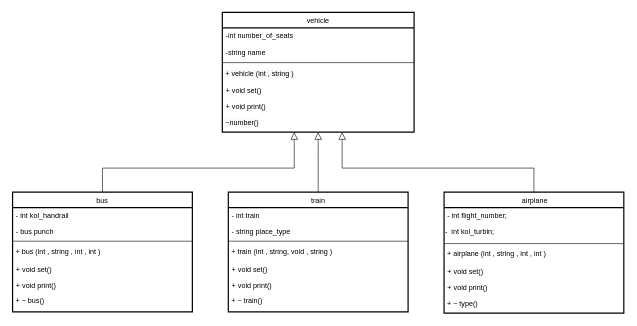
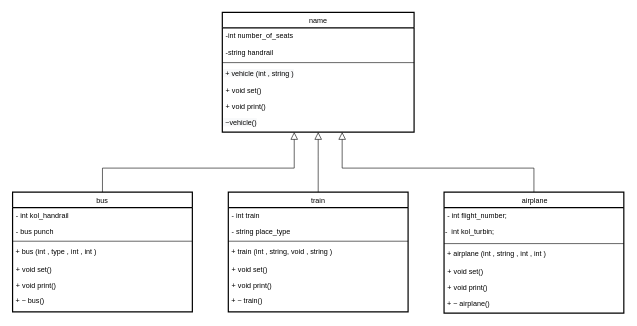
node "vehicle": label "vehicle" -> "name"
node "-int number_of_seats -string name": label "-int number_of_seats -string name" -> "-int number_of_seats -string handrail"
node "~number()": label "~number()" -> "~vehicle()"
node "+ bus (int , string , int , int )": label "+ bus (int , string , int , int )" -> "+ bus (int , type , int , int )"
node "+ ~ type()": label "+ ~ type()" -> "+ ~ airplane()"
